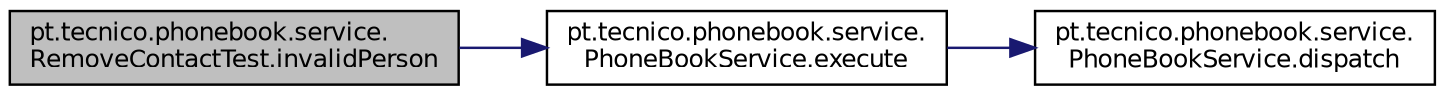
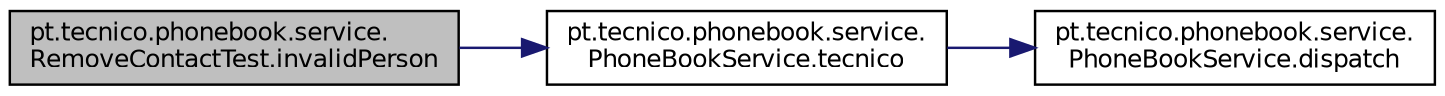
node "pt.tecnico.phonebook.service. PhoneBookService.execute": label "pt.tecnico.phonebook.service. PhoneBookService.execute" -> "pt.tecnico.phonebook.service. PhoneBookService.tecnico"
